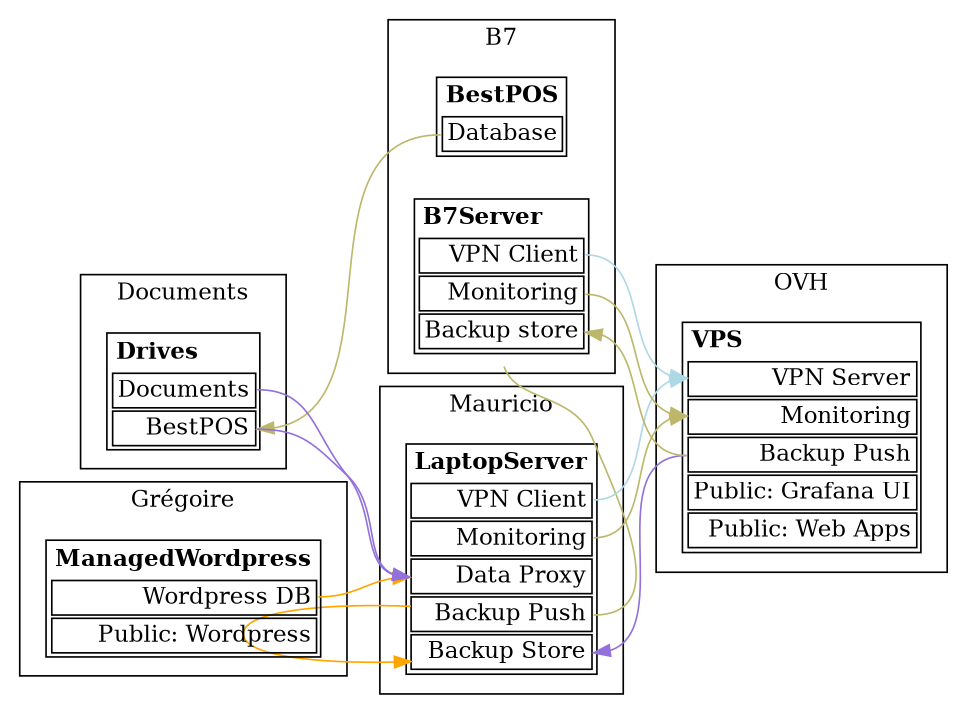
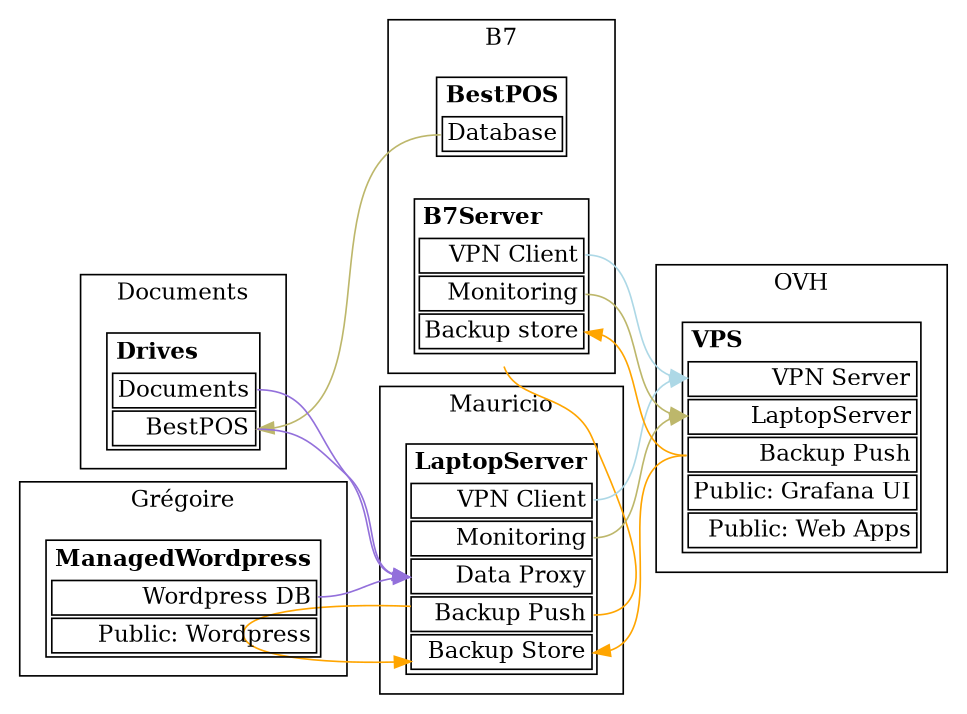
edge "VPS" -> "B7Server": color darkkhaki -> orange
node "VPS": text "Monitoring" -> "LaptopServer"
edge "LaptopServer" -> "B7Server": color darkkhaki -> orange
edge "VPS" -> "LaptopServer": color mediumpurple -> orange
edge "ManagedWordpress" -> "LaptopServer": color orange -> mediumpurple
